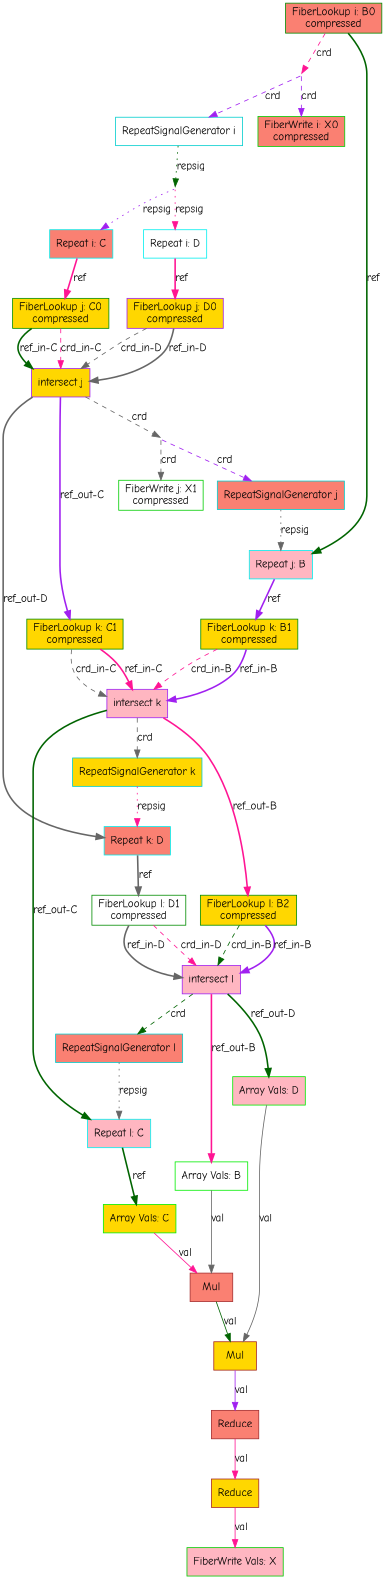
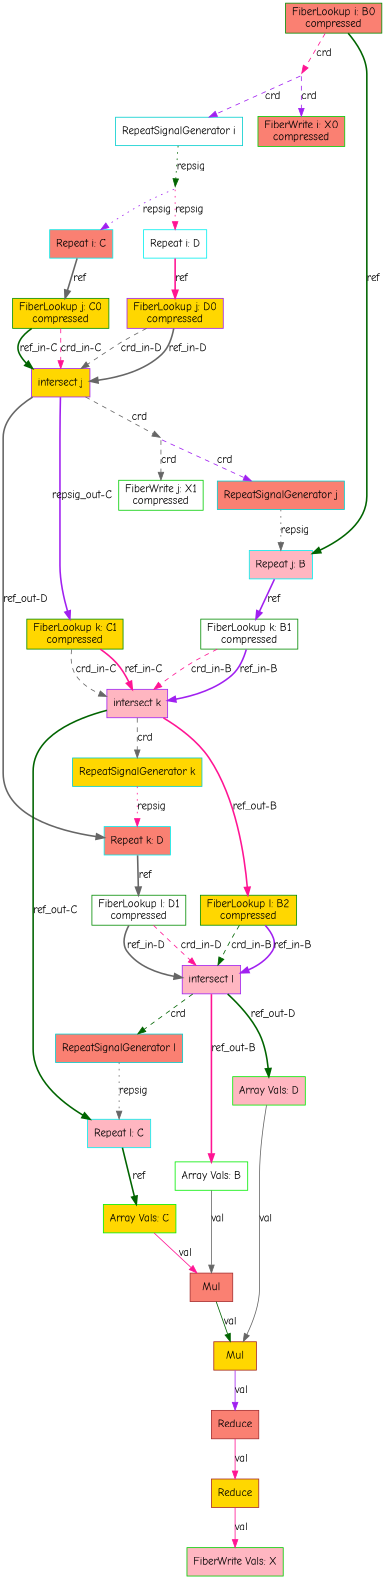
edge "Repeat i: C" -> "FiberLookup j: C0 compressed": color deeppink -> gray40
edge "intersect j" -> "FiberLookup k: C1 compressed": label "ref_out-C" -> "repsig_out-C"
node "FiberLookup k: B1 compressed": fillcolor gold -> white
